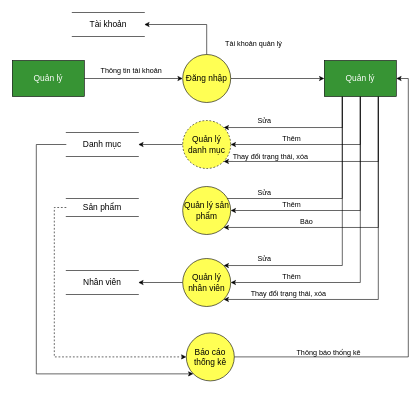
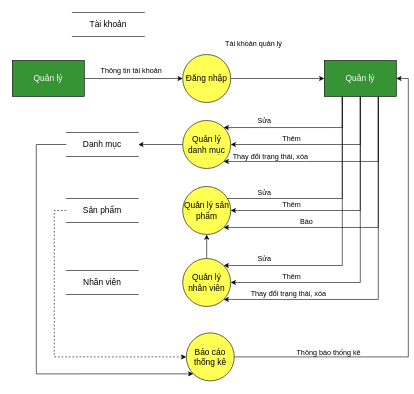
edge "Đăng nhập" -> "Tài khoản": removed
node "Quản lý danh mục": style dashed -> solid
node "Sản phẩm": size 72x18 -> 72x24
edge "Quản lý nhân viên" -> "Nhân viên": now "Quản lý nhân viên" -> "Quản lý sản phẩm"
